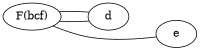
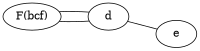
edge "F(bcf)" -- "e": now "d" -- "e"
